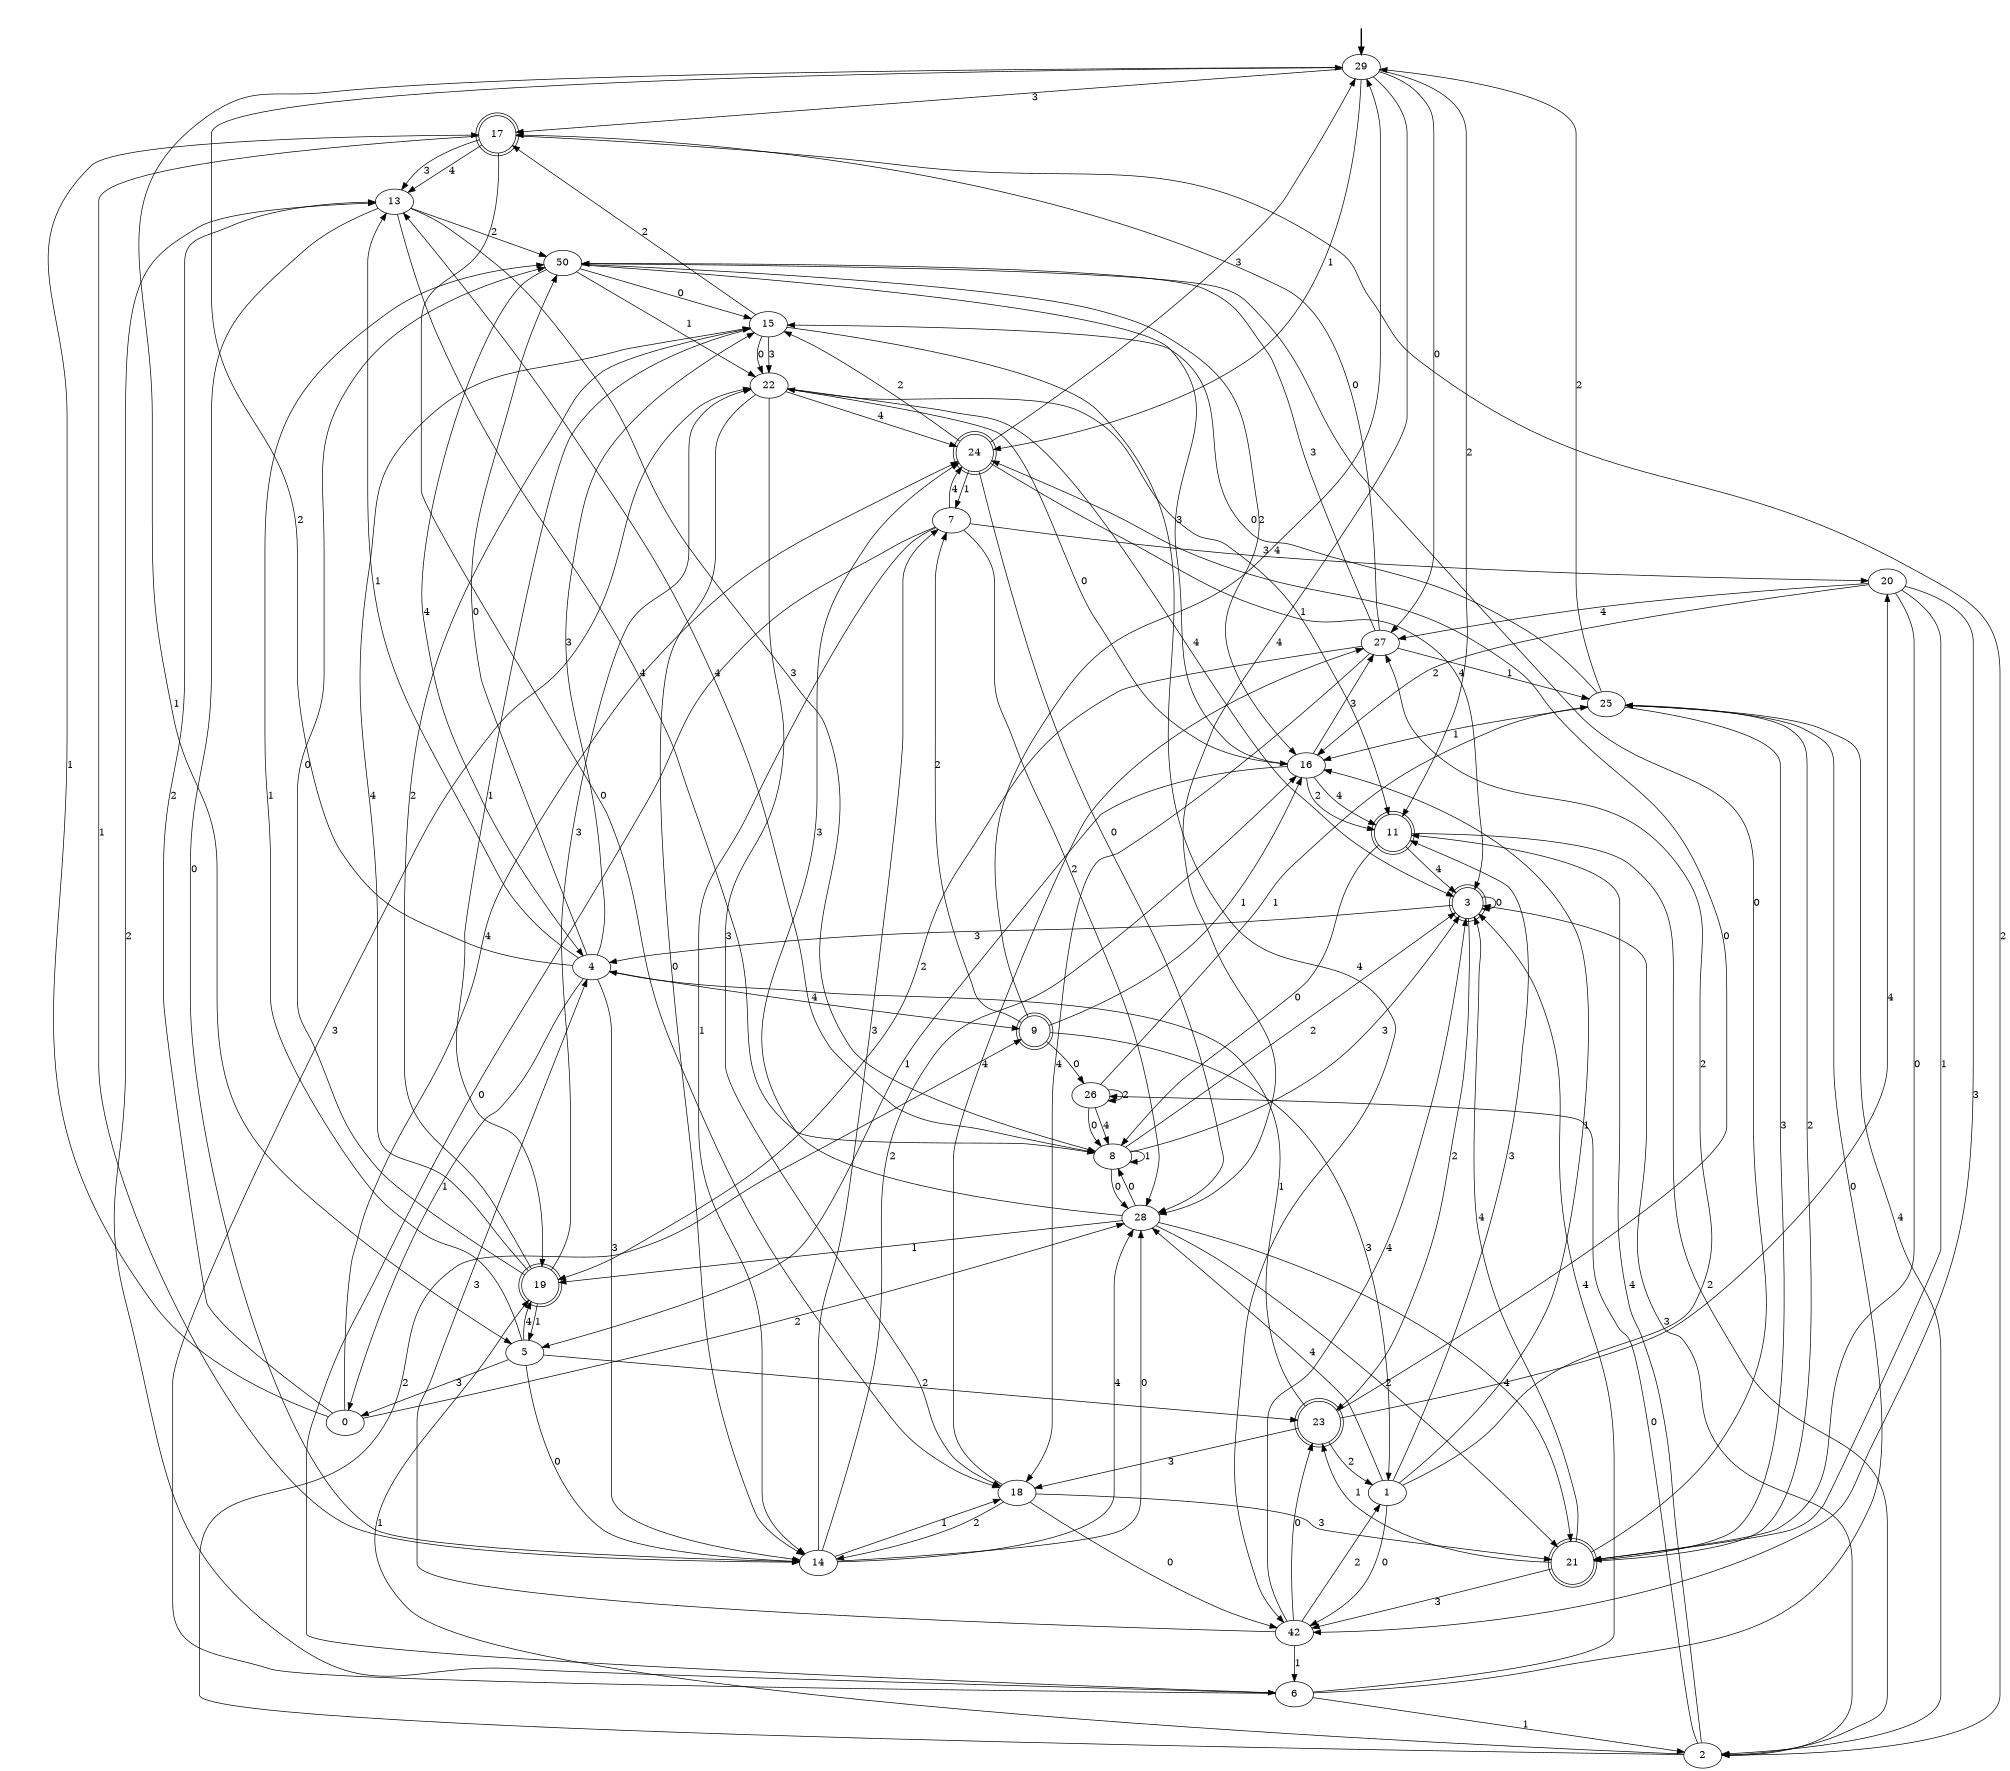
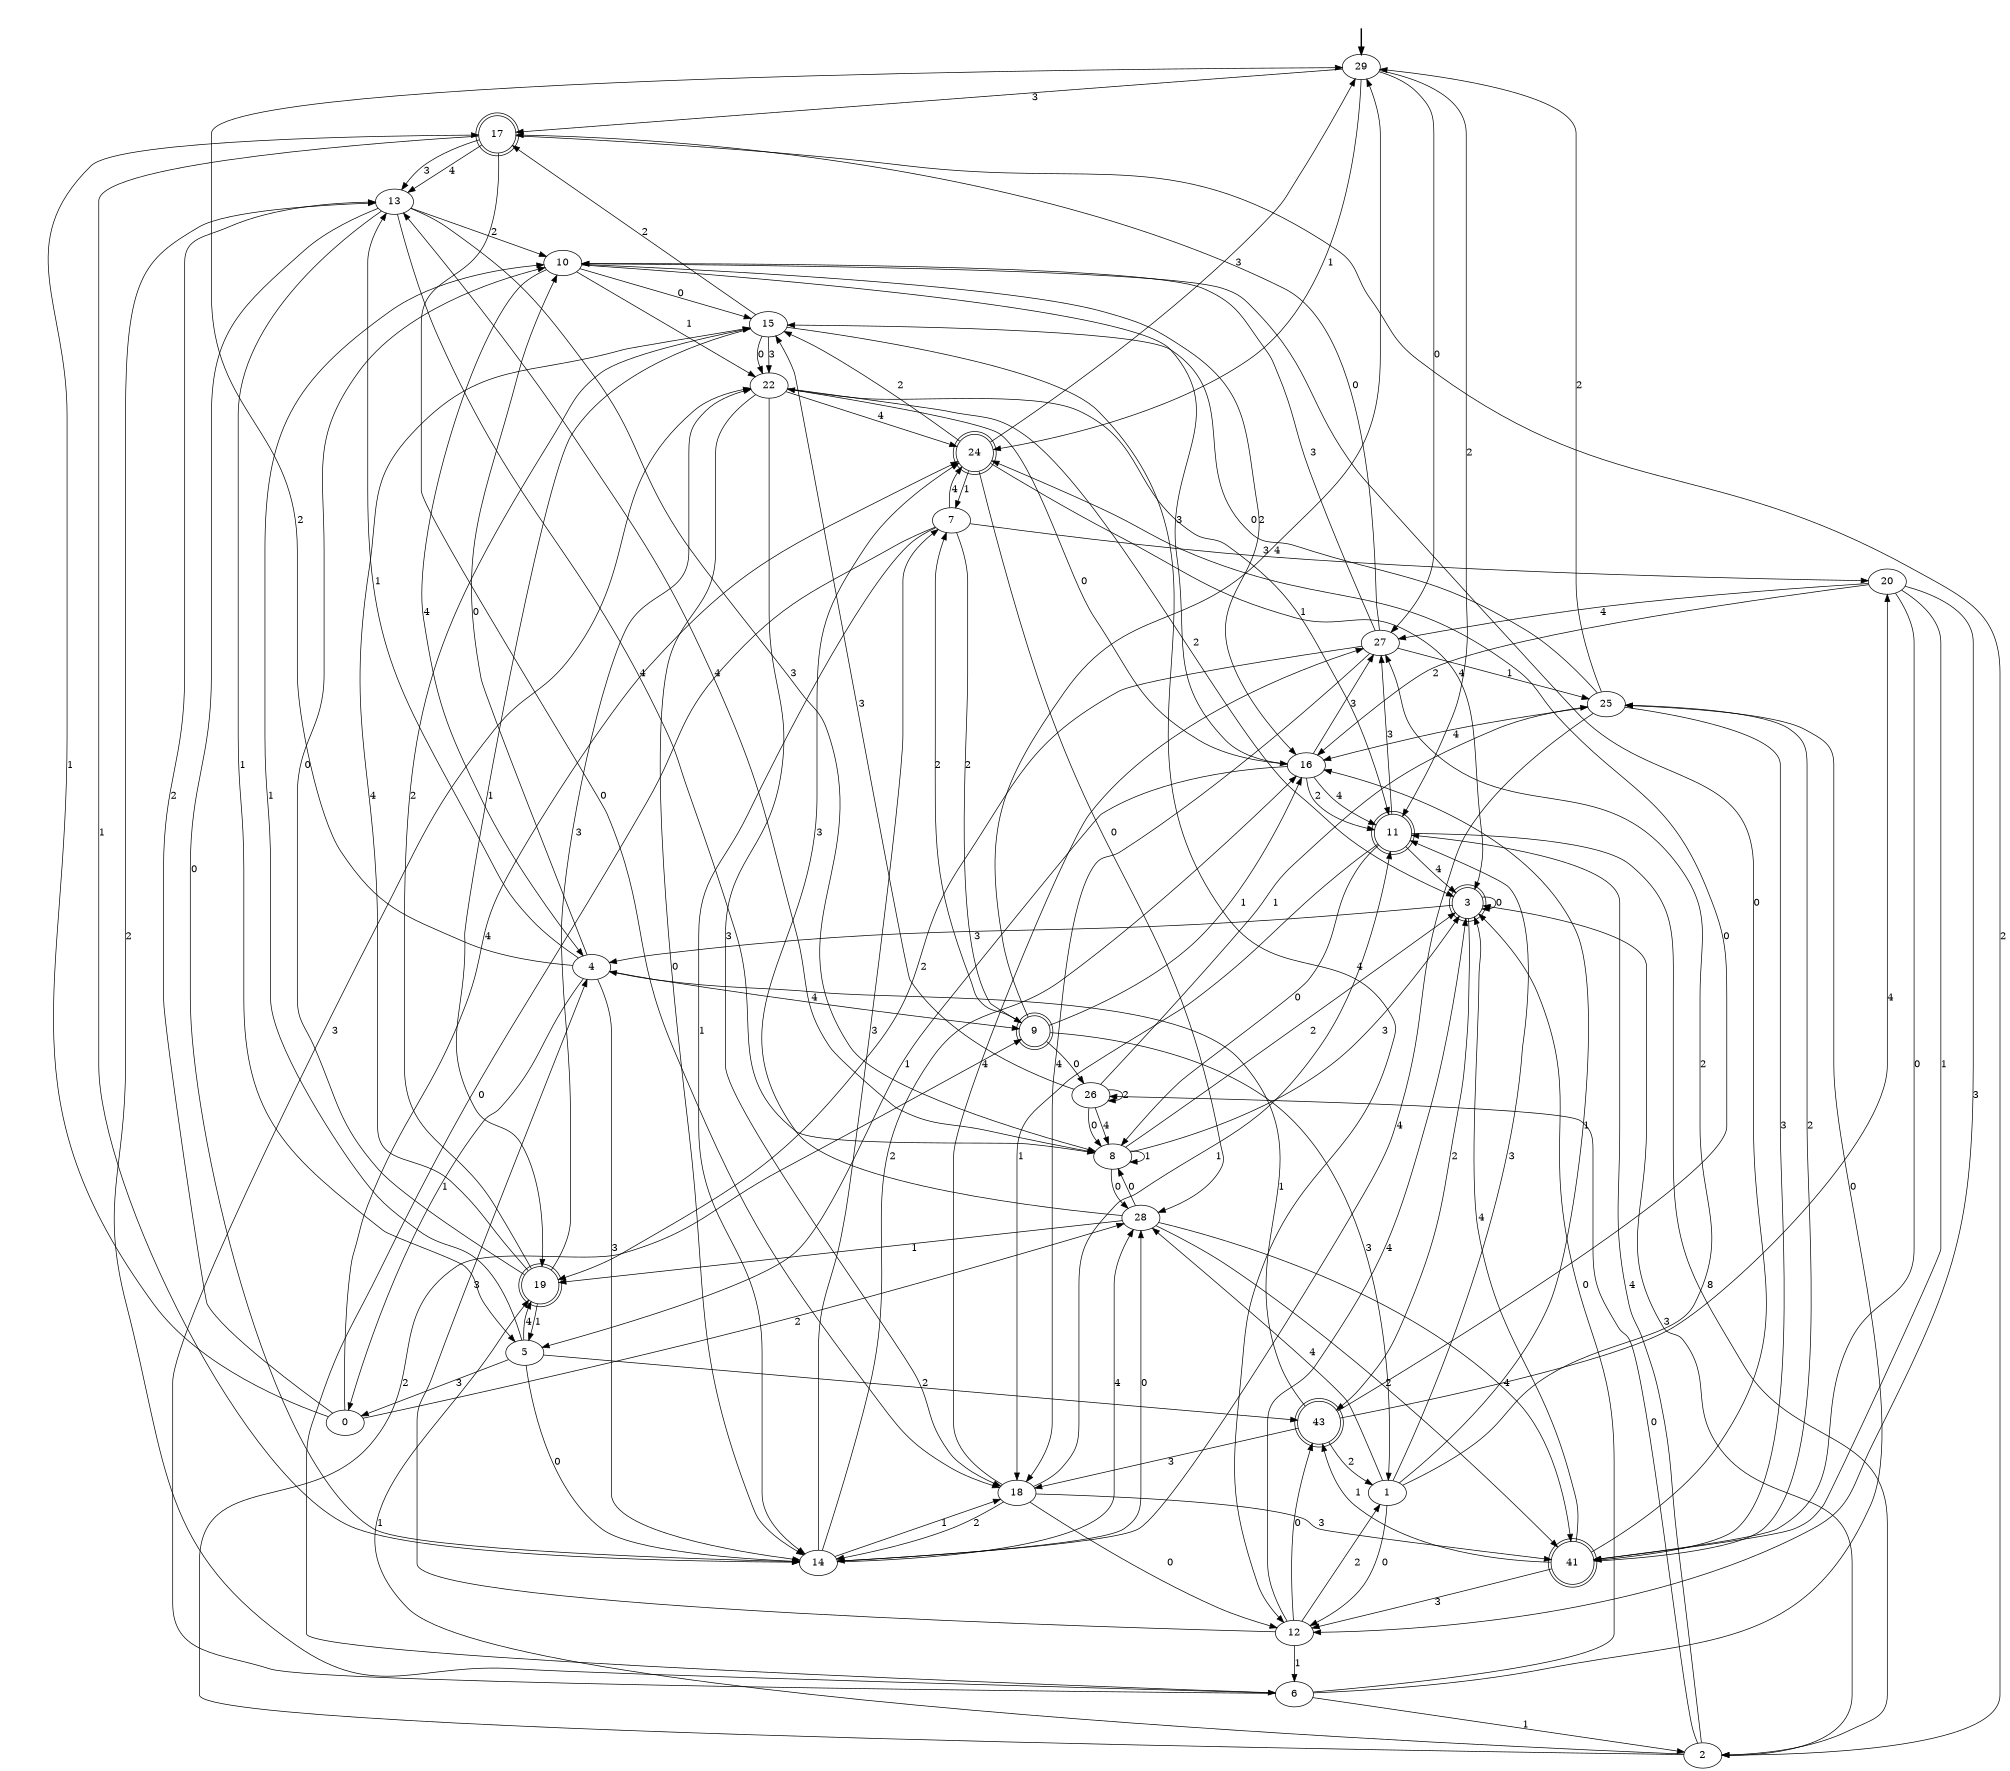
edge "29" -> "5": now "13" -> "5"
node "50": label "50" -> "10"
edge "4" -> "15": now "26" -> "15"
edge "29" -> "28": removed, label "4"
edge "22" -> "3": label "4" -> "2"
edge "25" -> "16": label "1" -> "4"
edge "11" -> "27": added, label "3"
edge "7" -> "28": now "7" -> "9"
edge "11" -> "18": added, label "1"
edge "18" -> "11": added, label "1"
edge "25" -> "2": now "25" -> "14"
edge "6" -> "3": label "4" -> "0"
edge "11" -> "2": label "2" -> "8"
node "23": label "23" -> "43"
node "21": label "21" -> "41"
node "42": label "42" -> "12"
